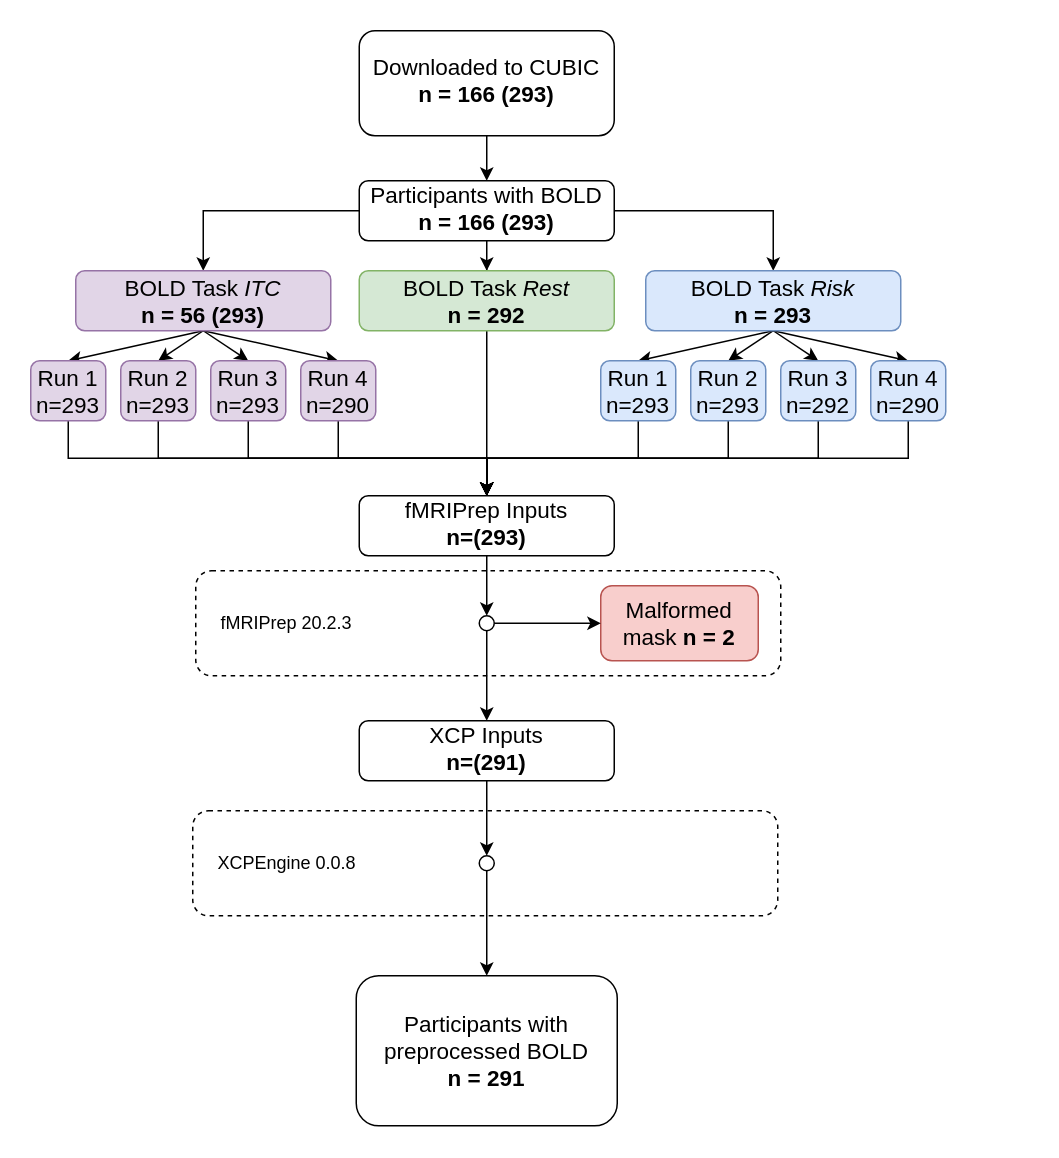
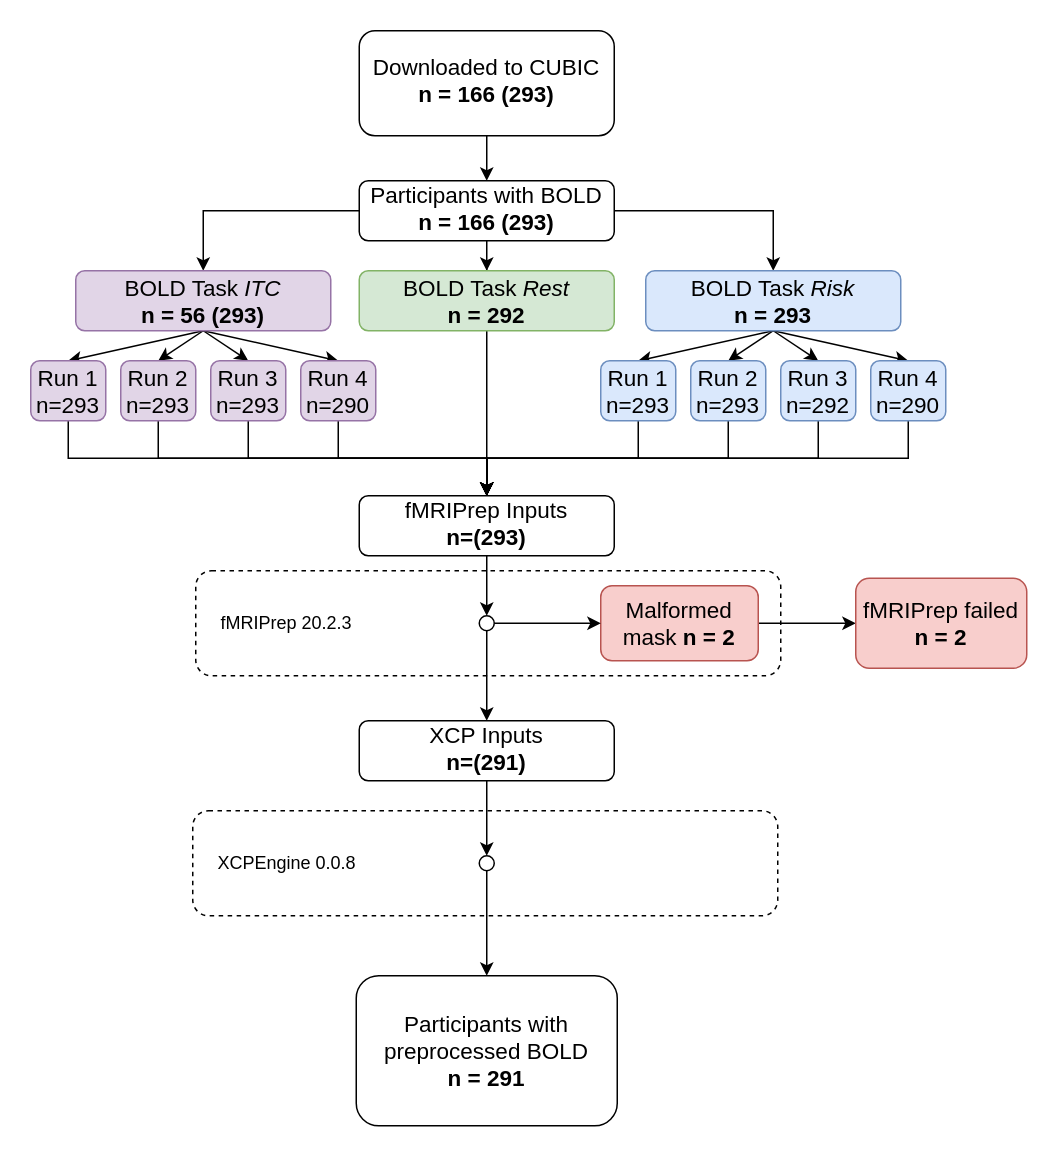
edge "Malformed mask n = 2" -> "fMRIPrep failedn = 2": added
node "fMRIPrep failedn = 2": added
